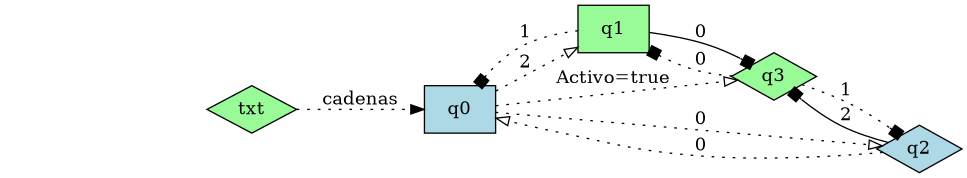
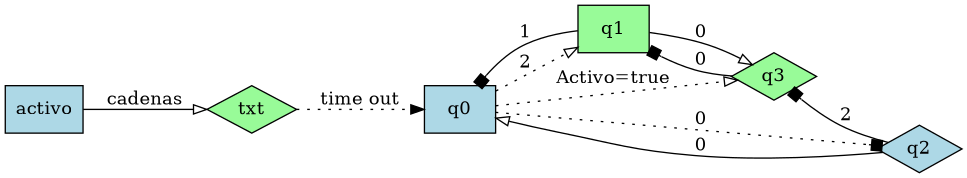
edge "q1" -> "q3": arrowhead box -> onormal
edge "q1" -> "q0": style dotted -> solid
edge "q3" -> "q1": style dotted -> solid
edge "txt" -> "q0": label "cadenas" -> "time out"
edge "q3" -> "q2": removed, label "1"
node "activo": added
edge "q0" -> "q2": arrowhead onormal -> box
edge "q2" -> "q0": style dotted -> solid
